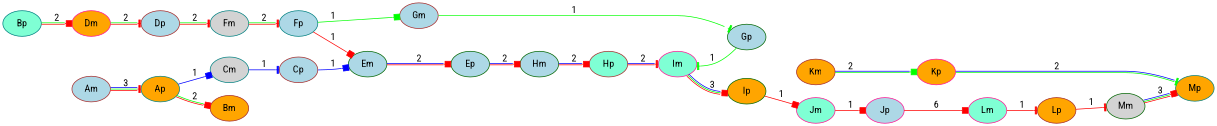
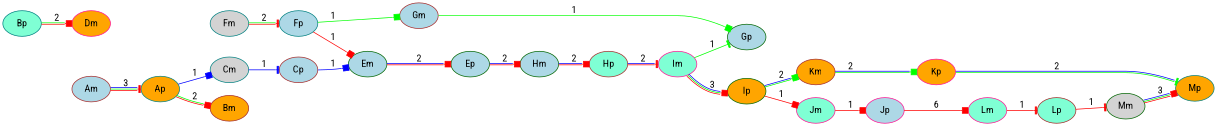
edge "Gm" -> "Gp": arrowhead tee -> box
node "Dp": removed
edge "Gp" -> "Im": reversed
edge "Ip" -> "Km": added, label "2"
node "Lp": fillcolor orange -> aquamarine
